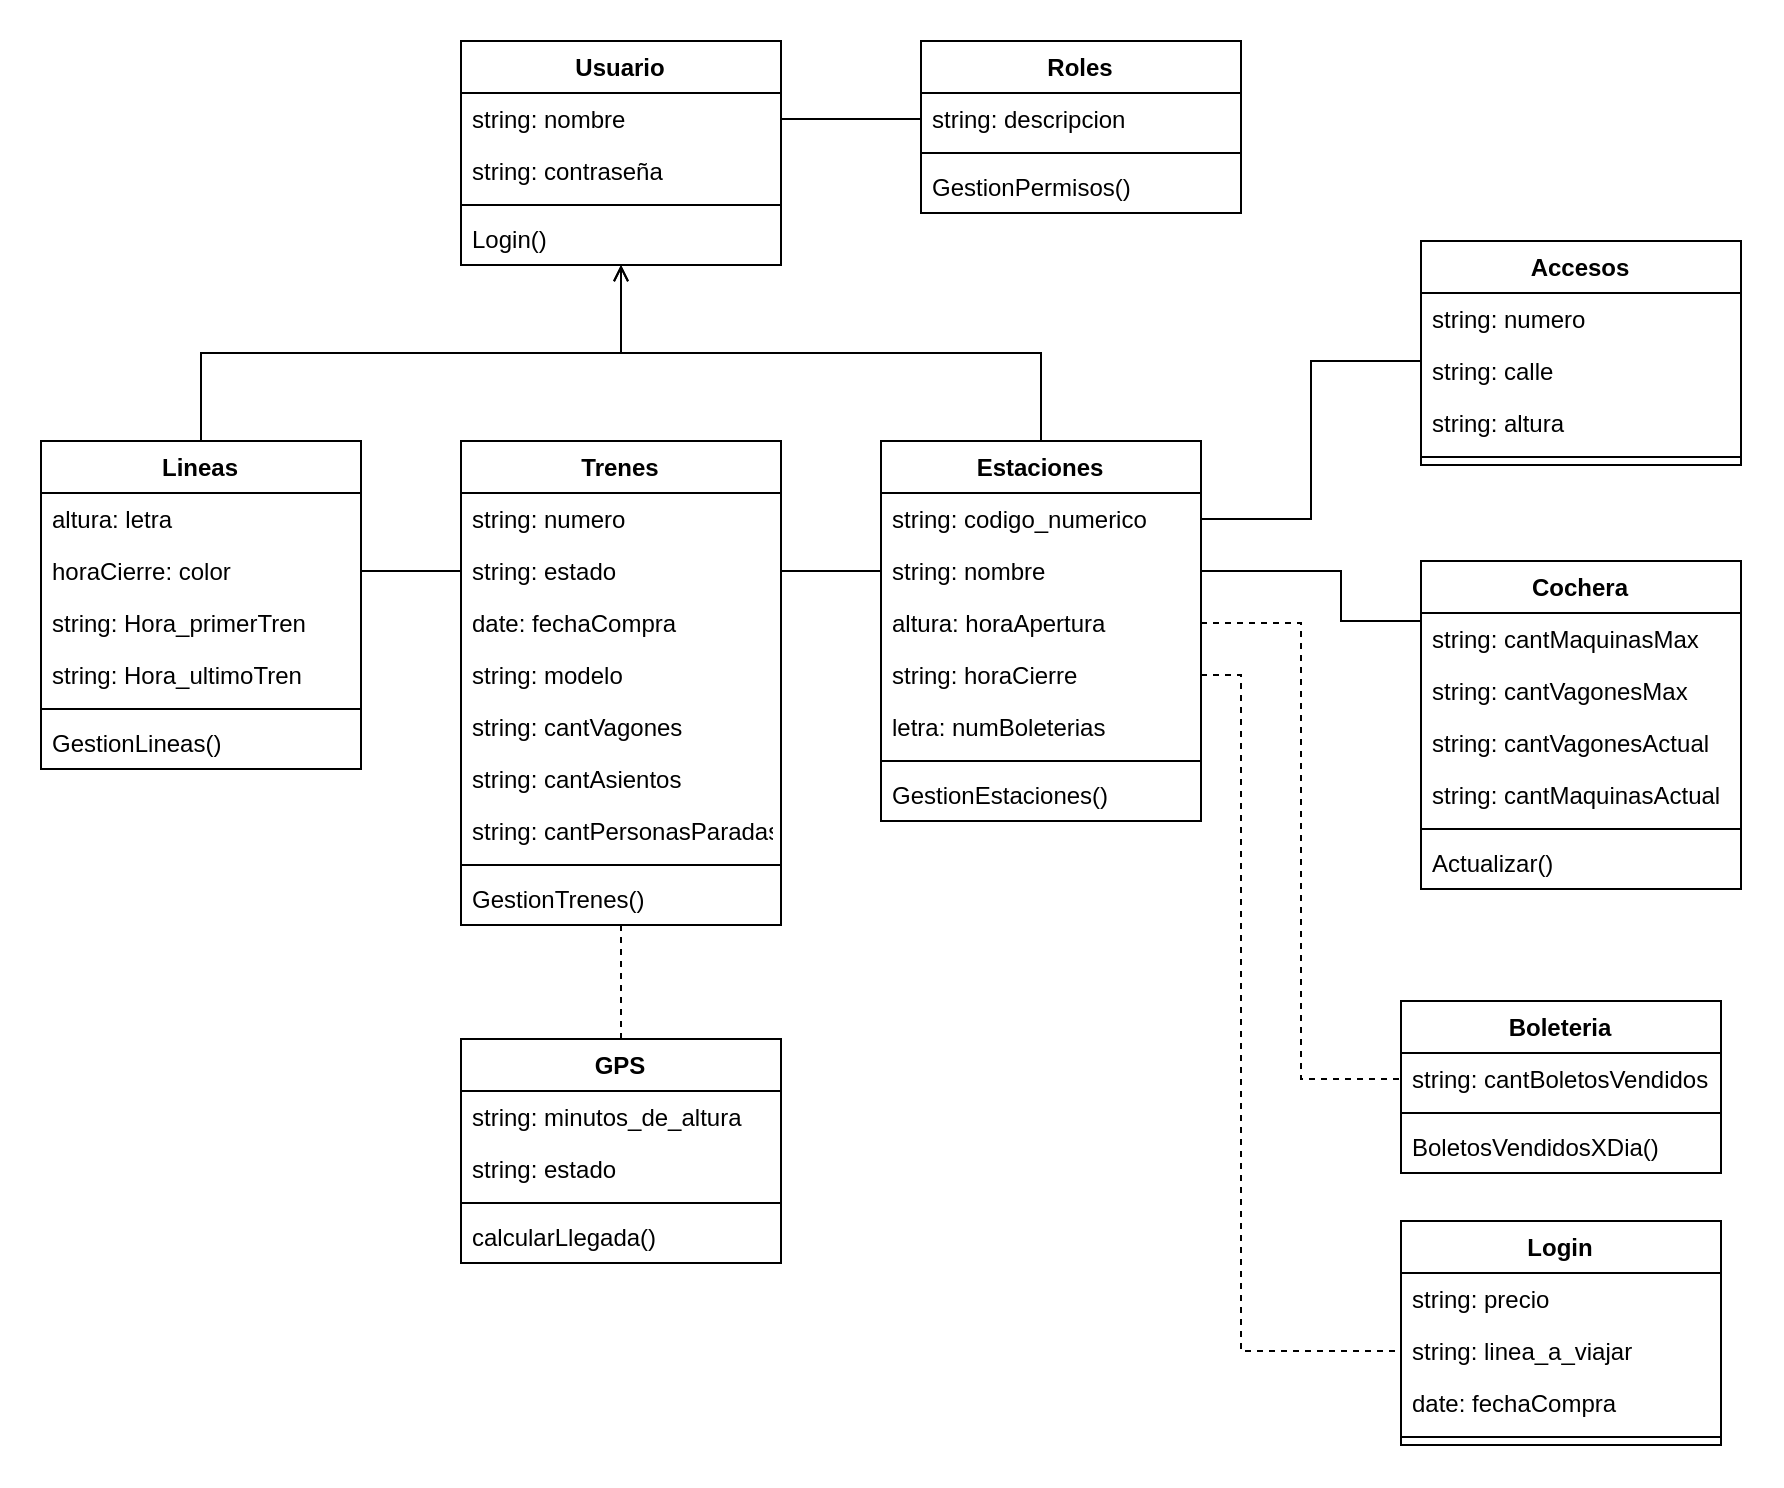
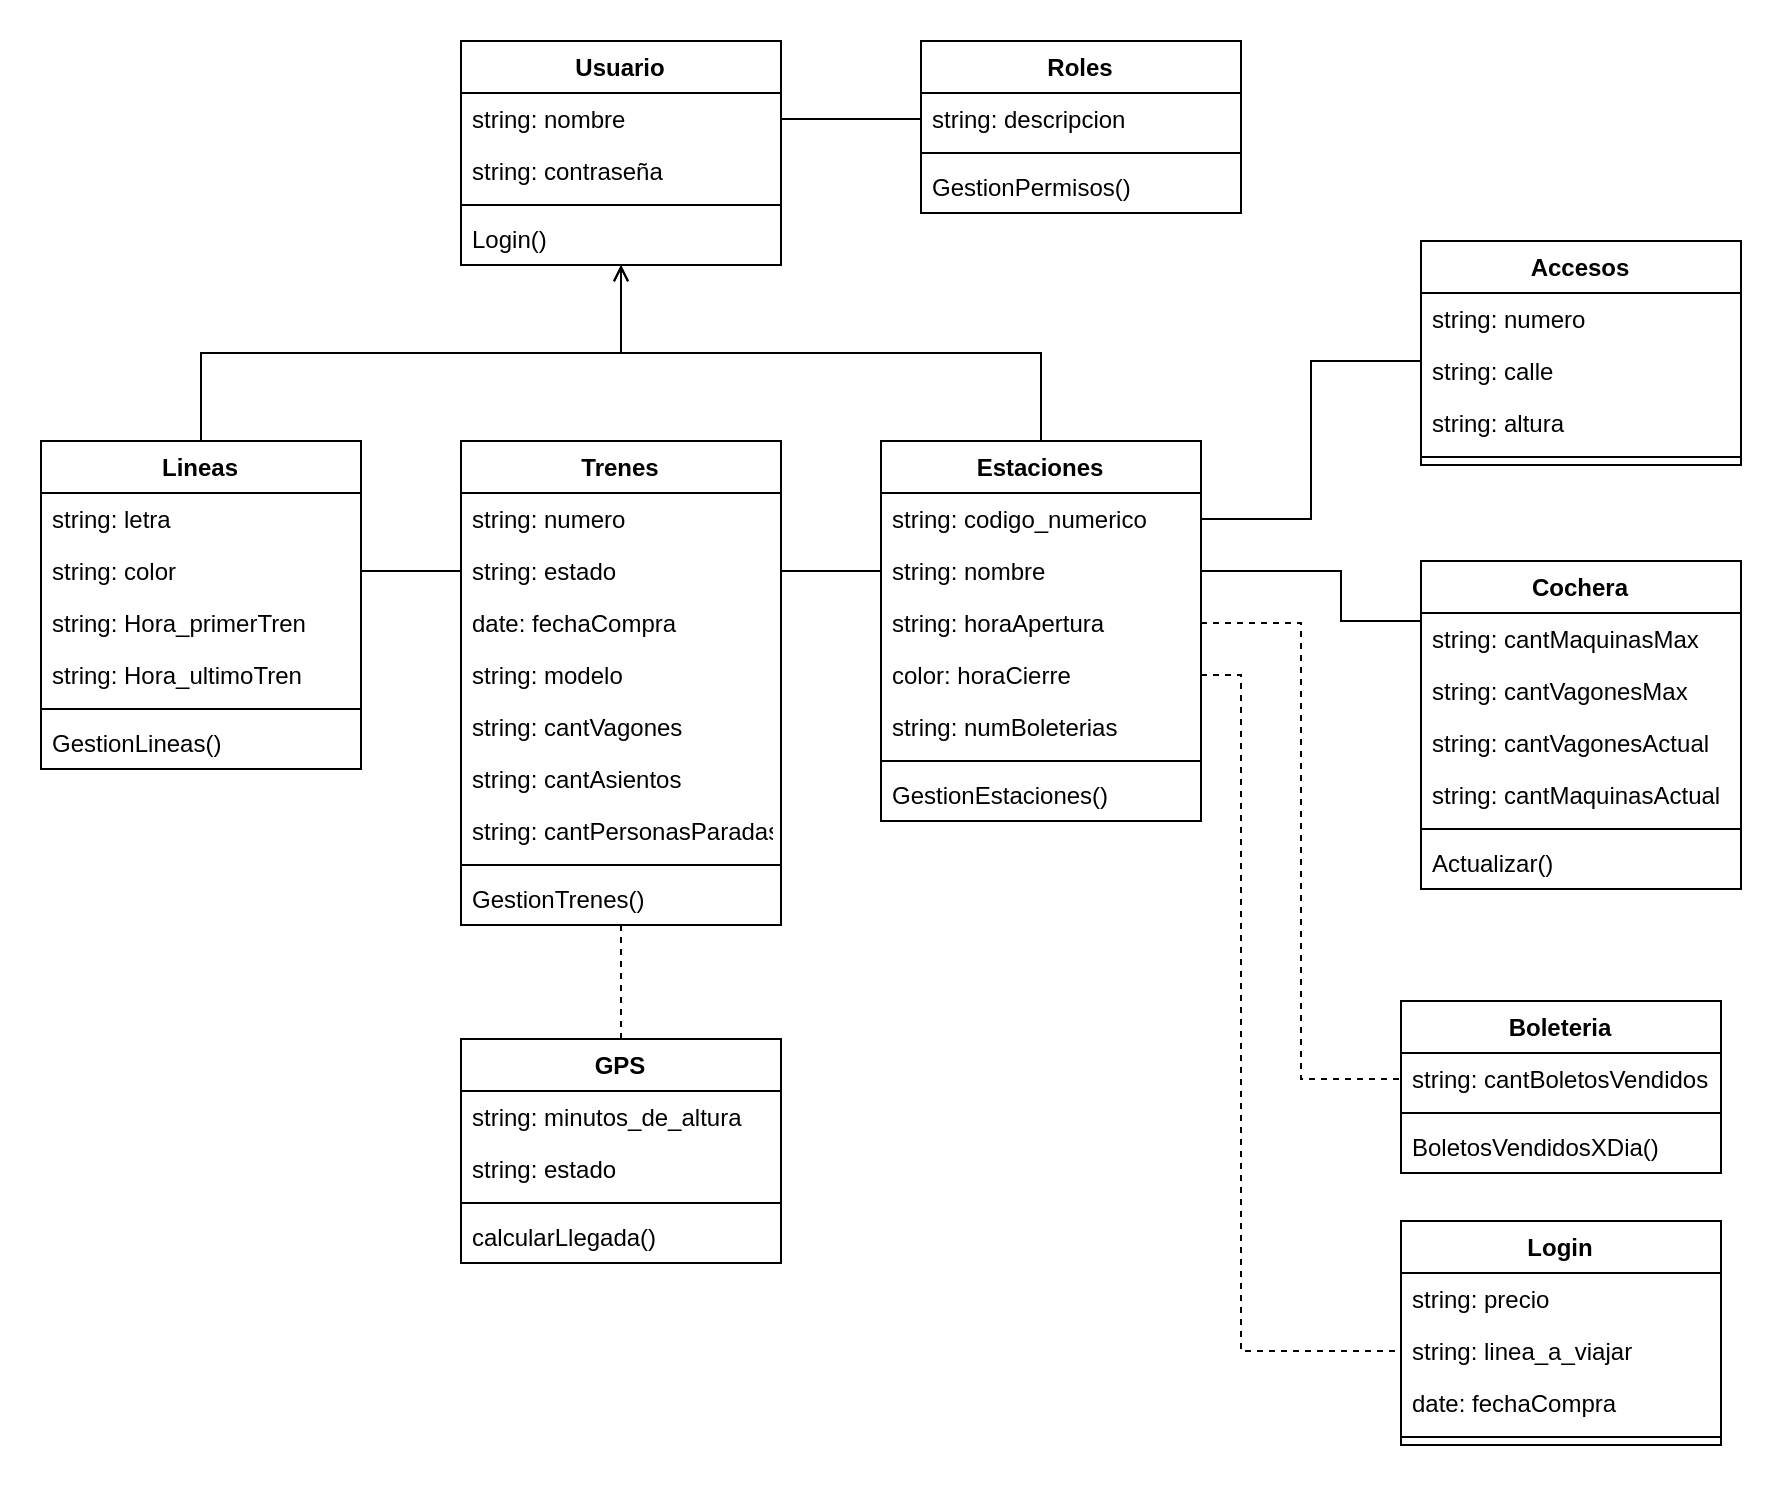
node "altura: letra": label "altura: letra" -> "string: letra"
node "horaCierre: color": label "horaCierre: color" -> "string: color"
node "altura: horaApertura": label "altura: horaApertura" -> "string: horaApertura"
node "string: horaCierre": label "string: horaCierre" -> "color: horaCierre"
node "letra: numBoleterias": label "letra: numBoleterias" -> "string: numBoleterias"
